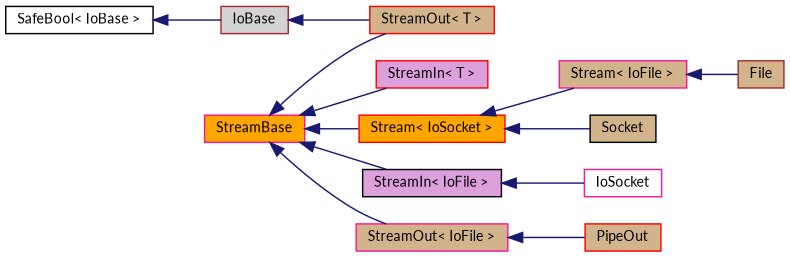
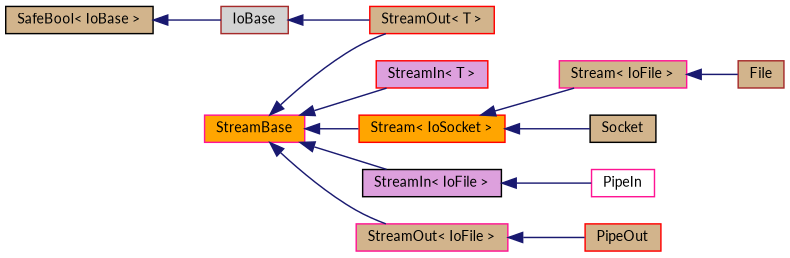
node "SafeBool< IoBase >": fillcolor white -> tan
node "IoSocket": label "IoSocket" -> "PipeIn"
